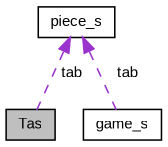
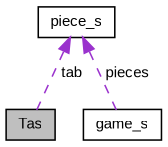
edge "game_s" -> "piece_s": label " tab" -> " pieces"
